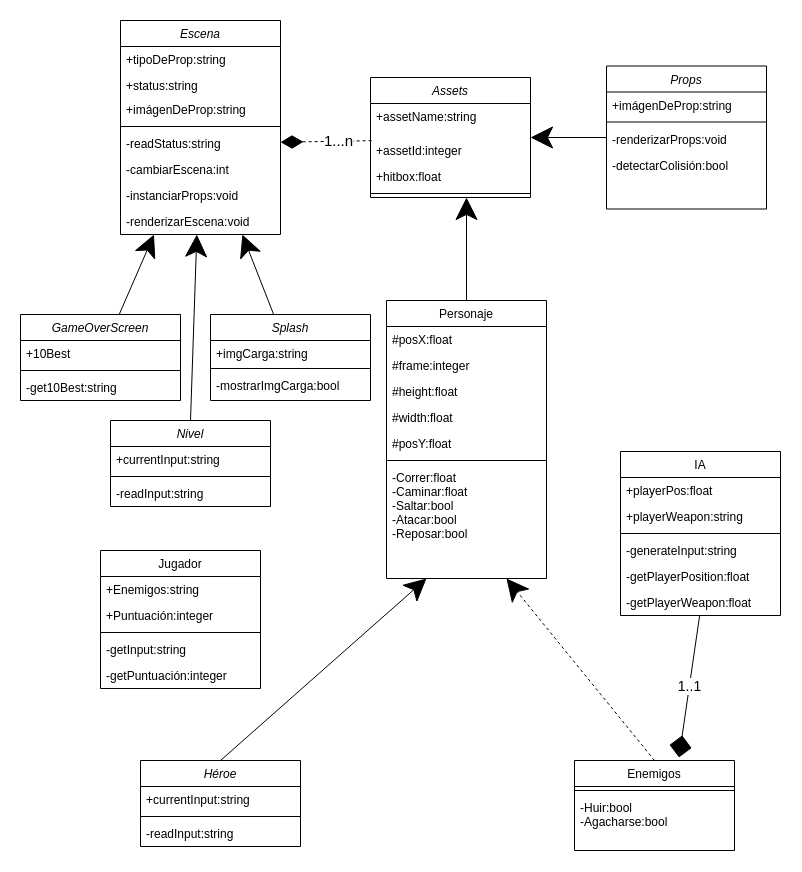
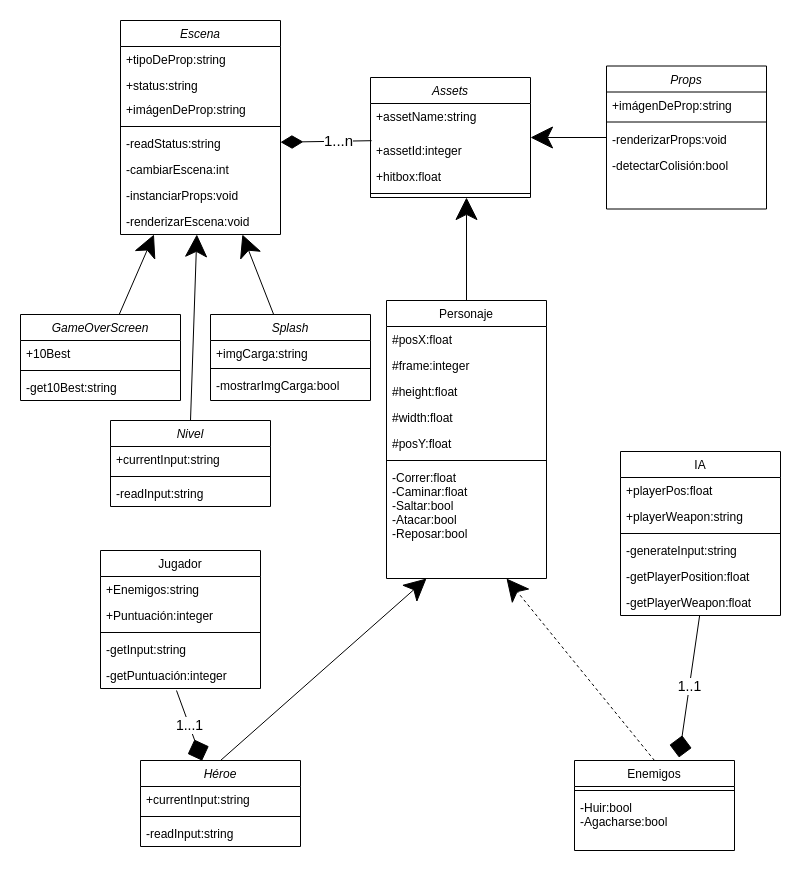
edge "+assetId:integer" -> "-readStatus:string": style dashed -> solid
edge "-getPuntuación:integer" -> "Héroe": added, label "1...1"
